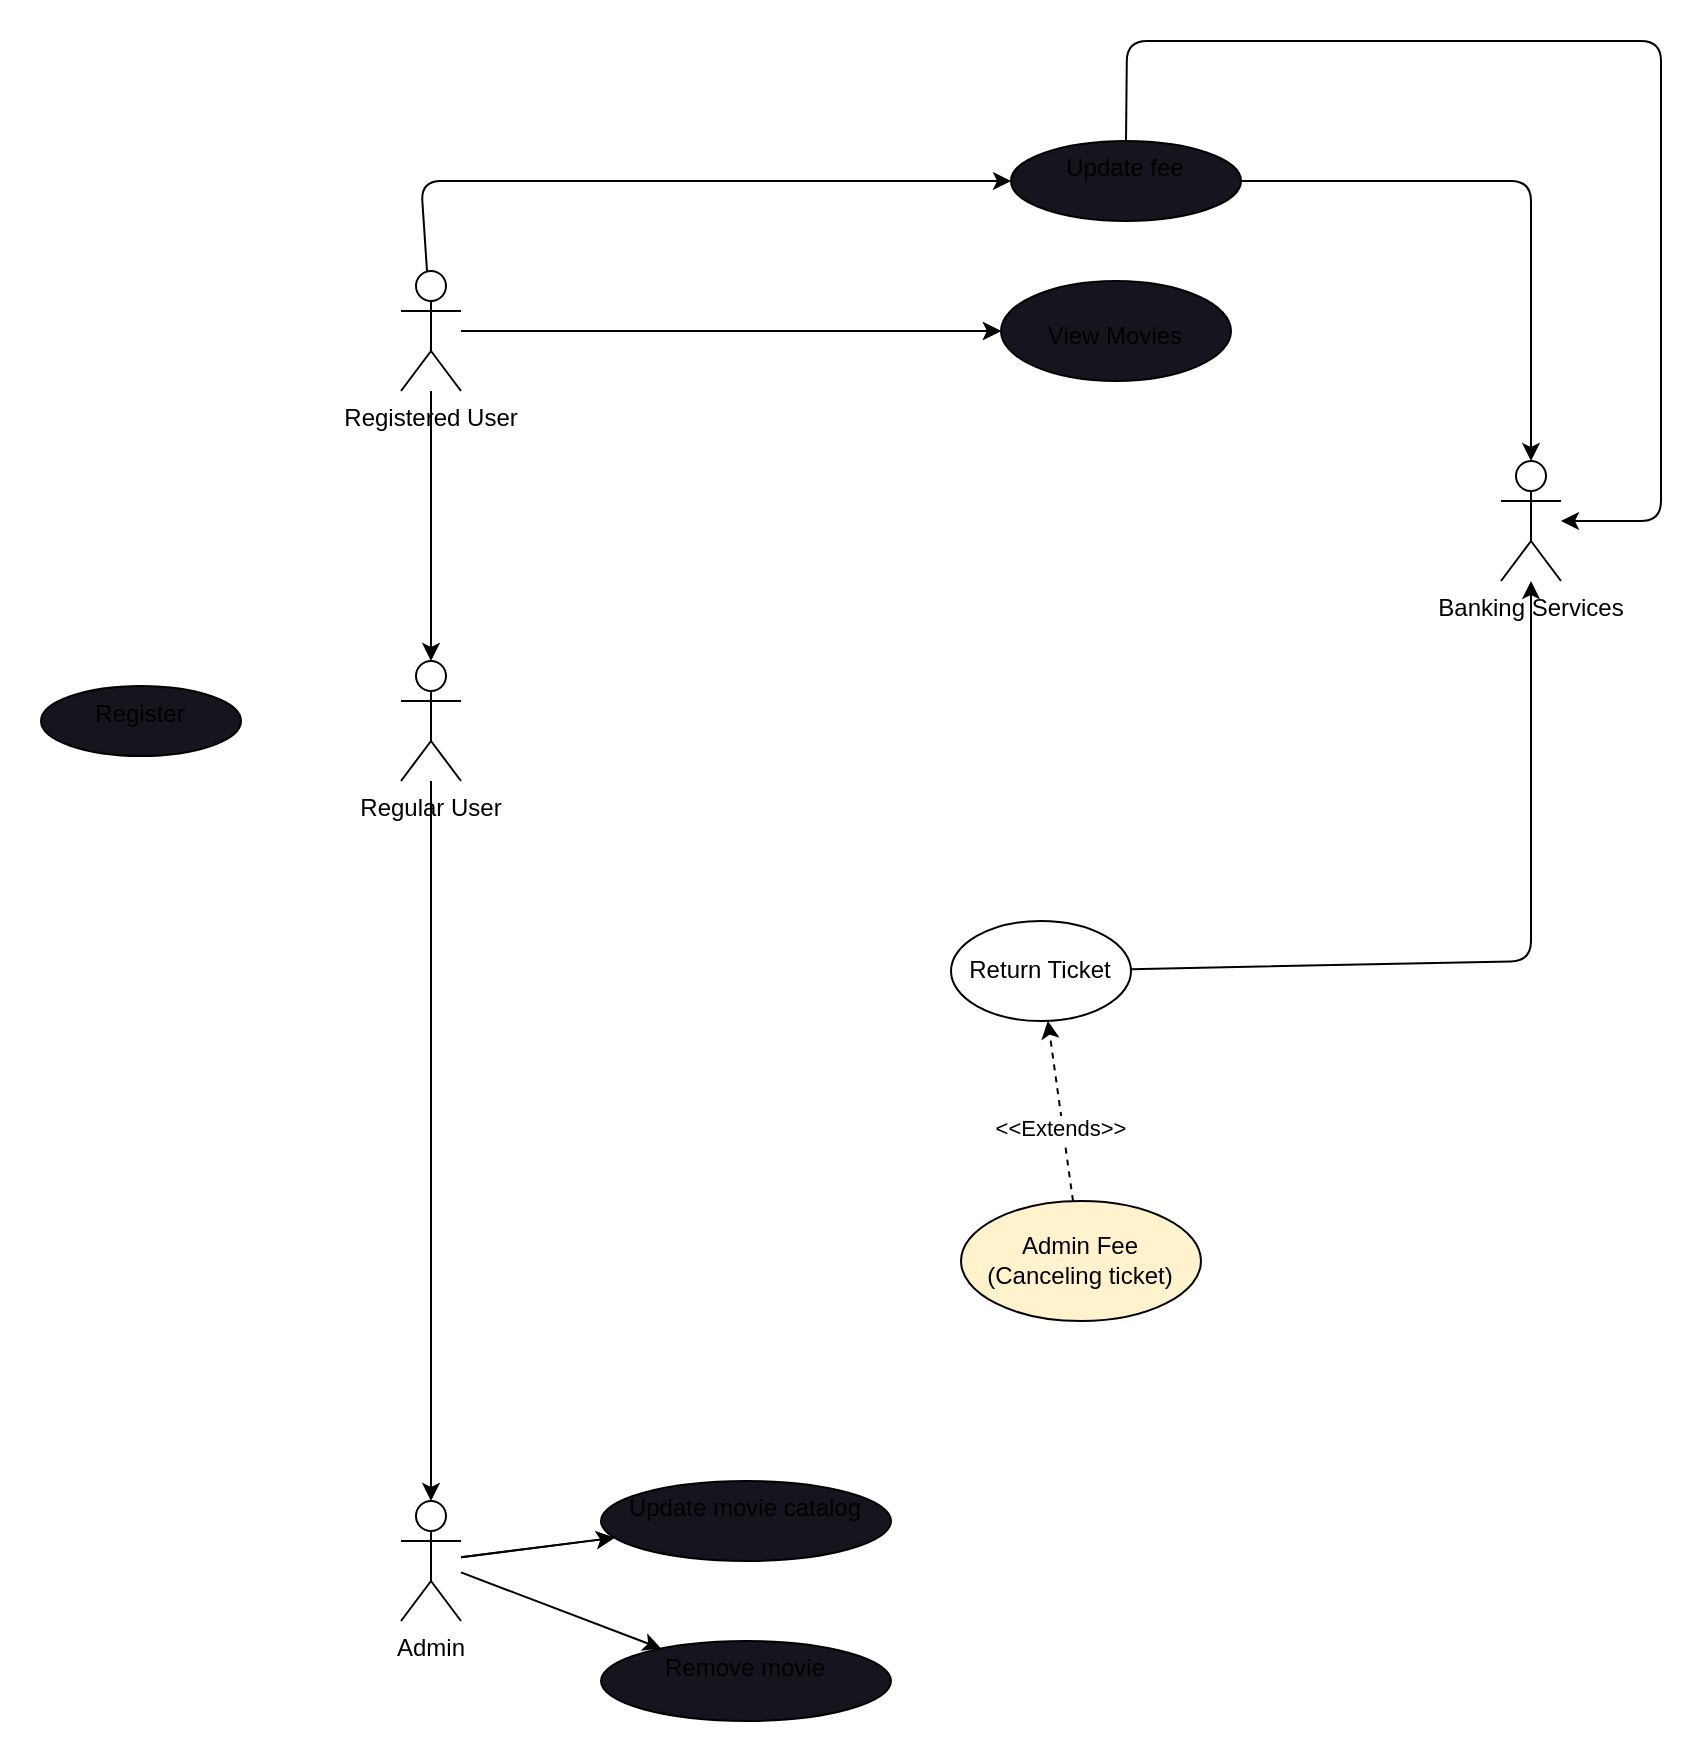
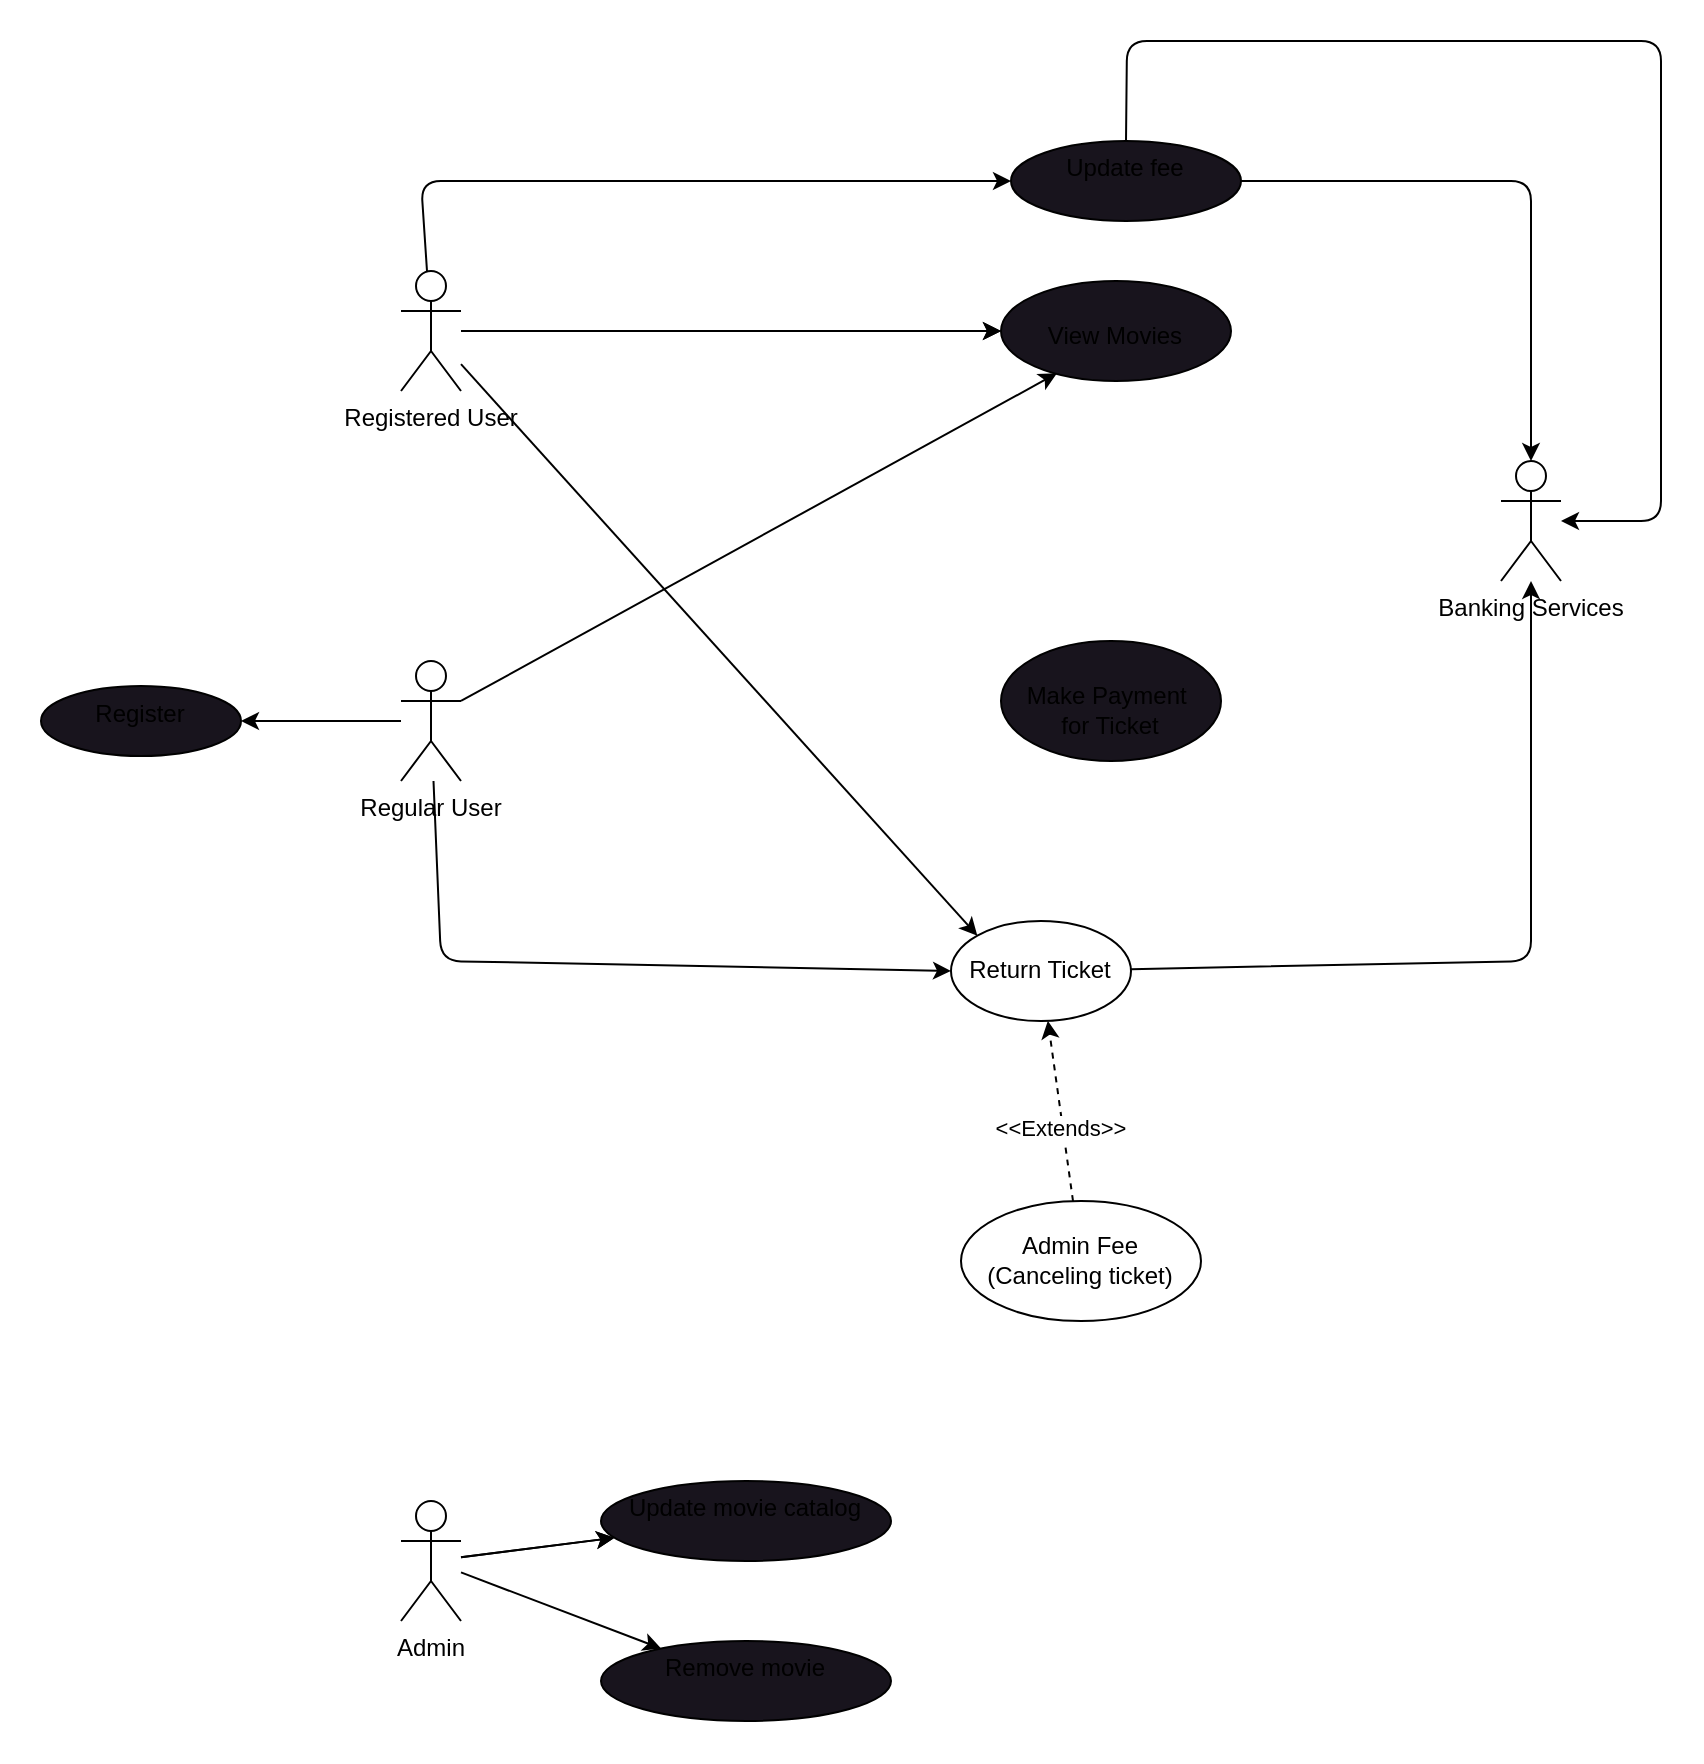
edge "Registered User" -> "Regular User": now "Registered User" -> "Return Ticket"
edge "Regular User" -> "View Movies": added
node "Make Payment for Ticket": added
edge "Regular User" -> "Return Ticket": added
edge "Regular User" -> "Admin": now "Regular User" -> "Register"
node "Admin Fee (Canceling ticket)": fillcolor #fff2cc -> #ffffff
